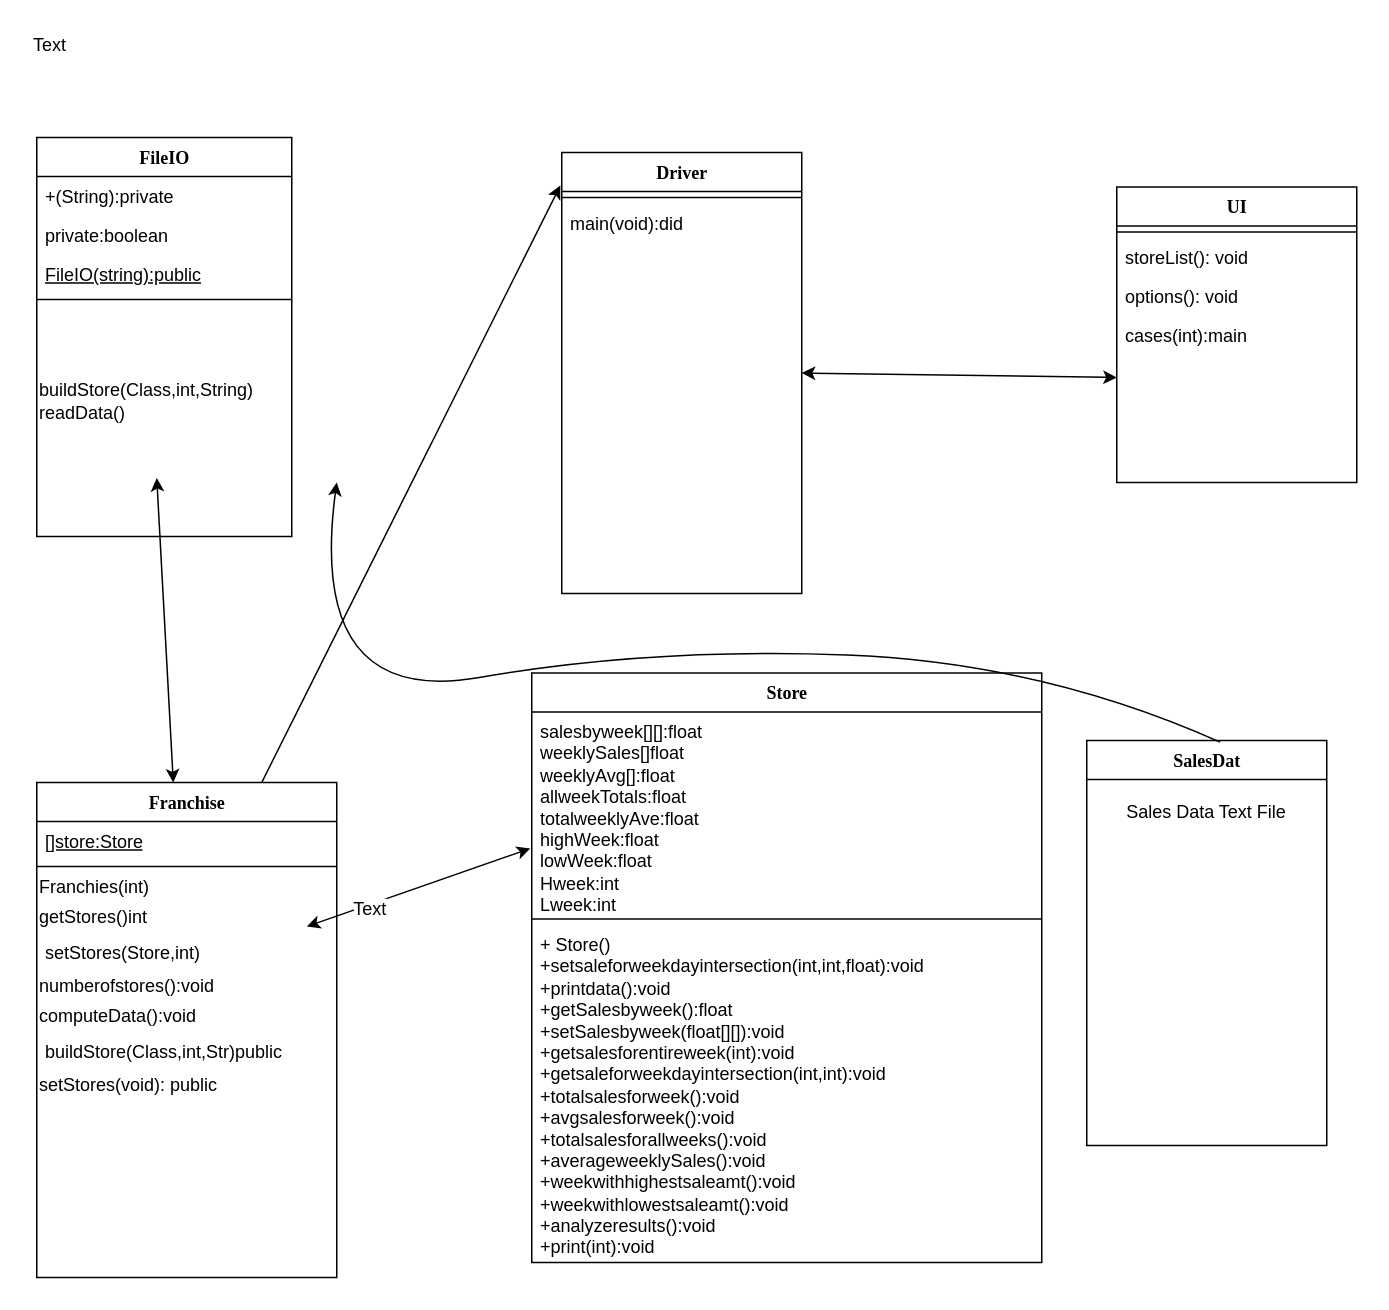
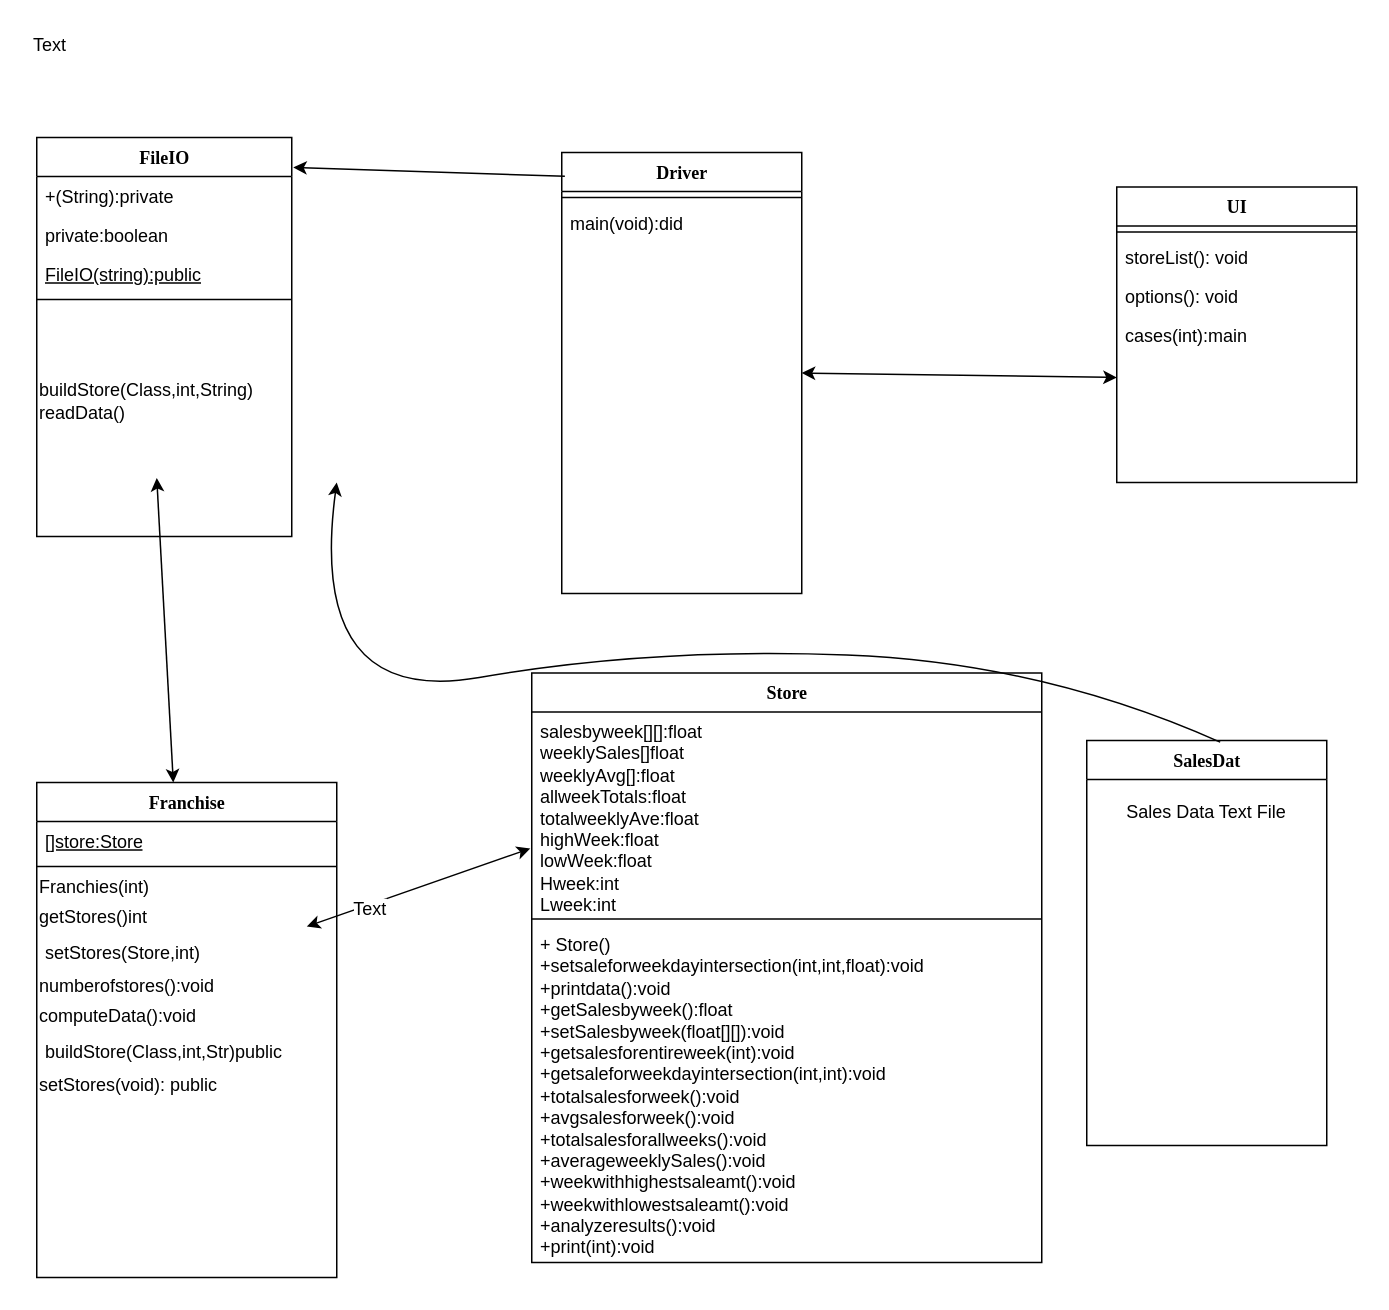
edge "Driver" -> "FileIO": added
edge "Franchise" -> "Driver": removed
